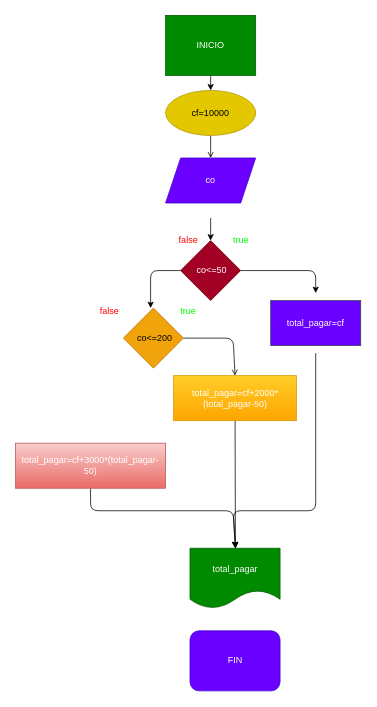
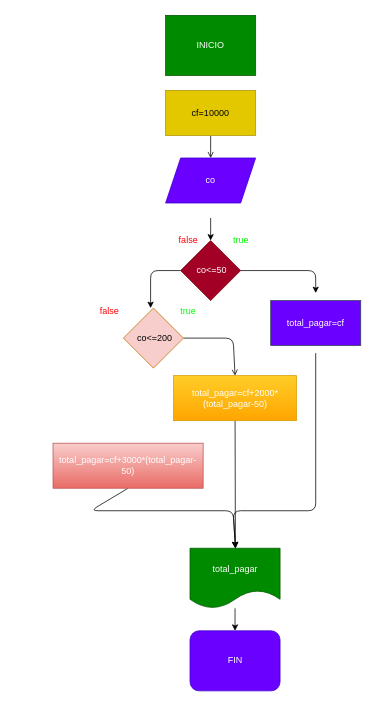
edge "INICIO" -> "cf=10000": removed
node "cf=10000": shape ellipse -> rectangle
node "co<=200": fillcolor #f0a30a -> #f8cecc
node "total_pagar=cf+3000*(total_pagar-50)": moved (90, 465) -> (128, 465)
edge "total_pagar" -> "FIN": added
